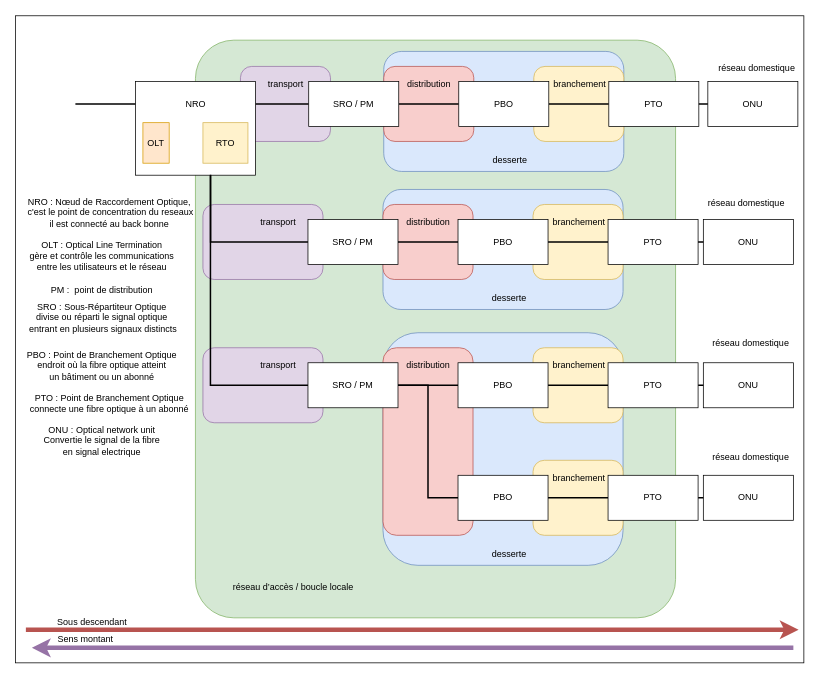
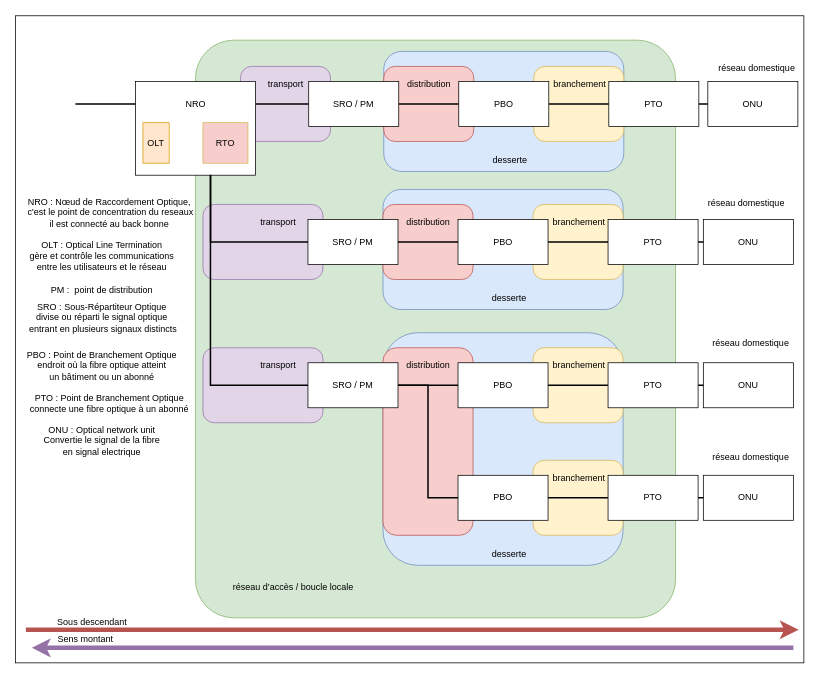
node "RTO": fillcolor #fff2cc -> #f8cecc
